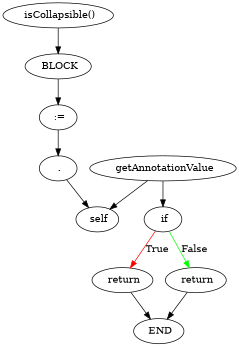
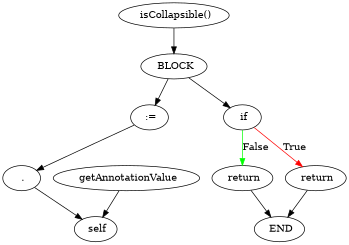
edge "getAnnotationValue" -> "if": now "BLOCK" -> "if"
